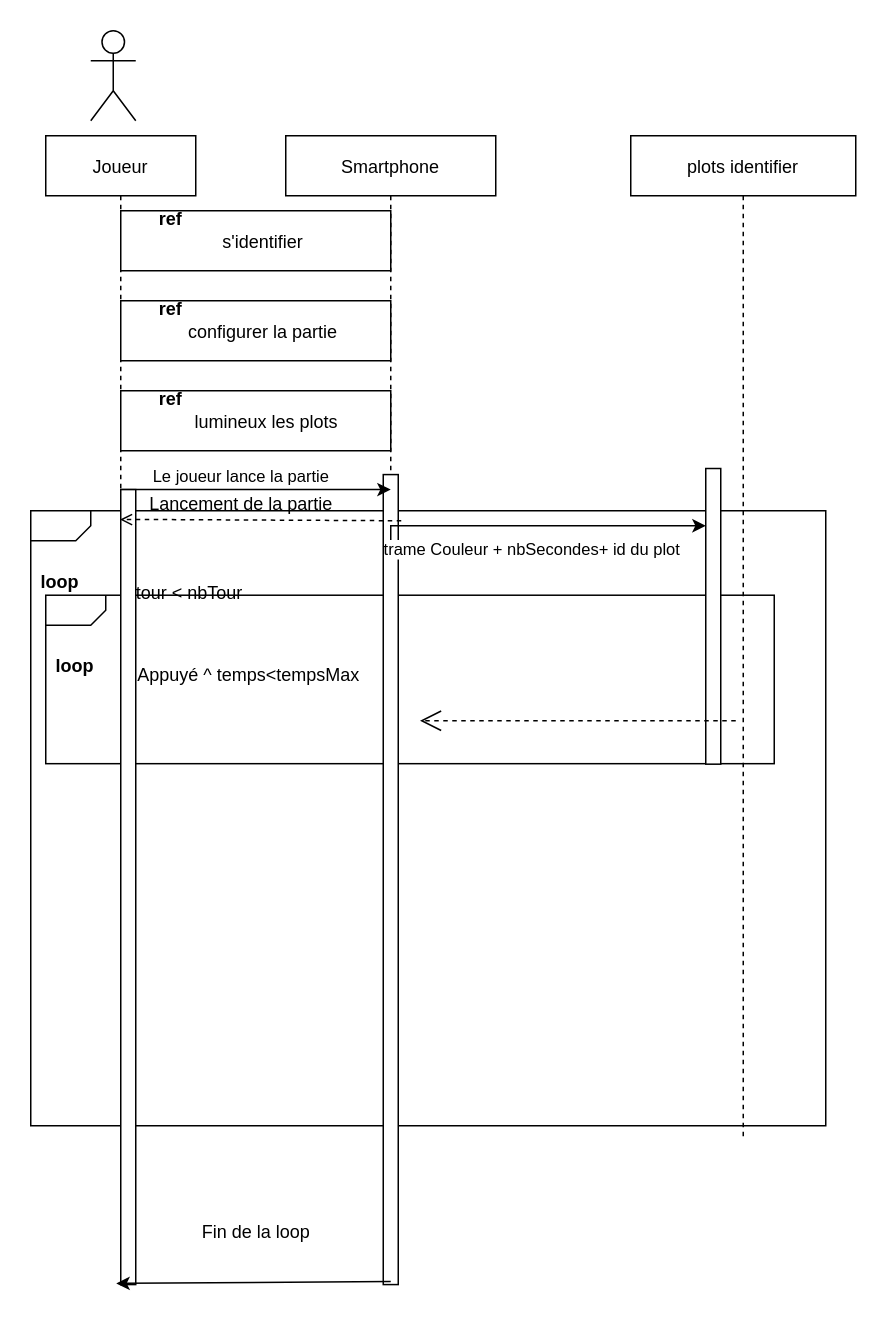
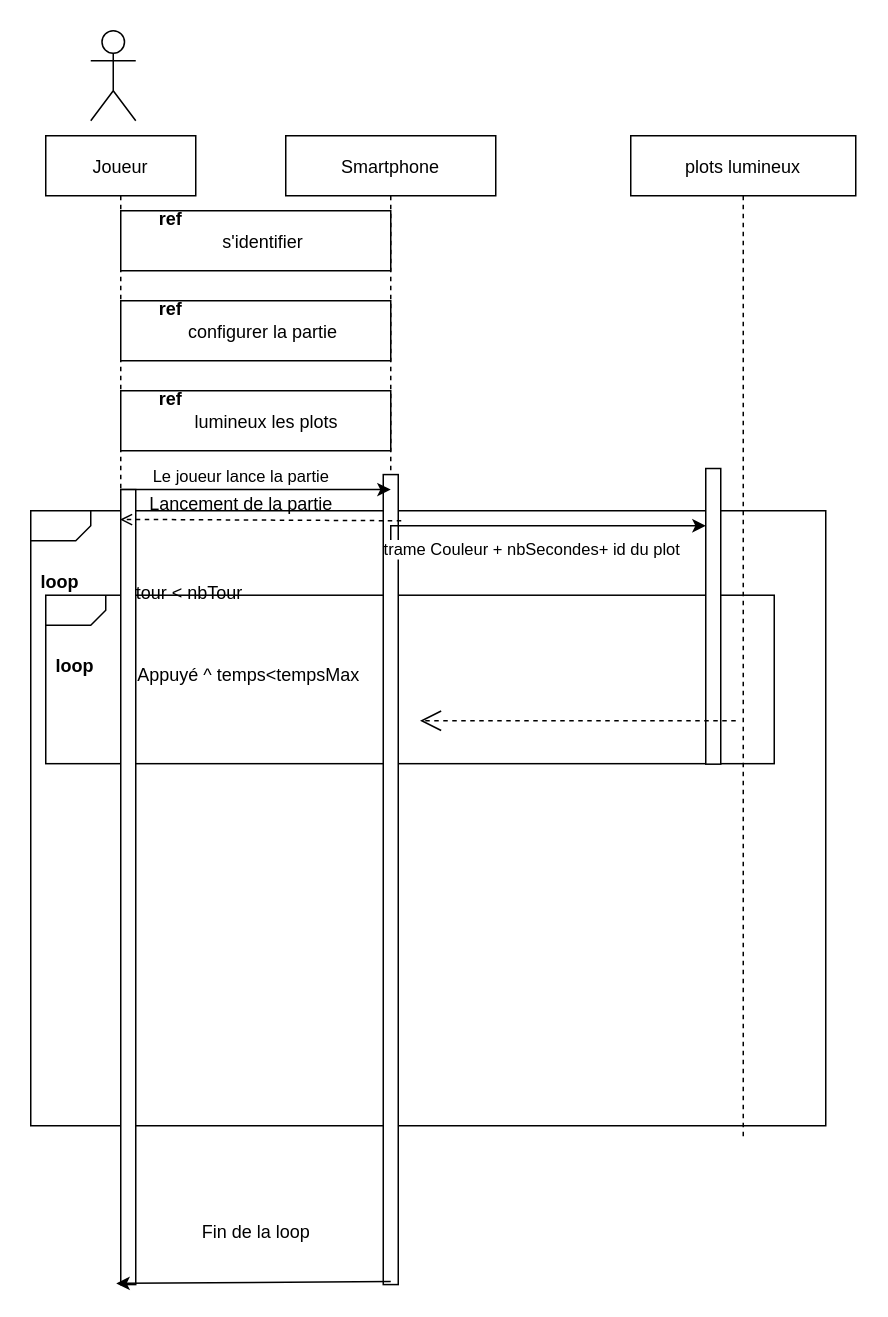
node "plots identifier": label "plots identifier" -> "plots lumineux"
